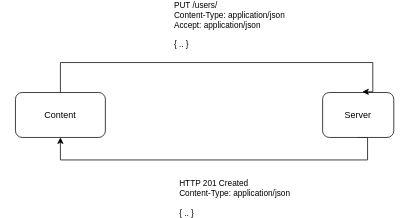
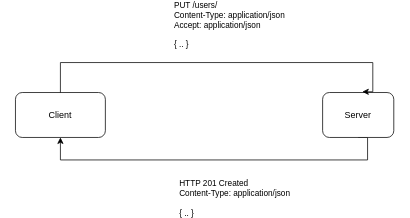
node "Content": label "Content" -> "Client"
